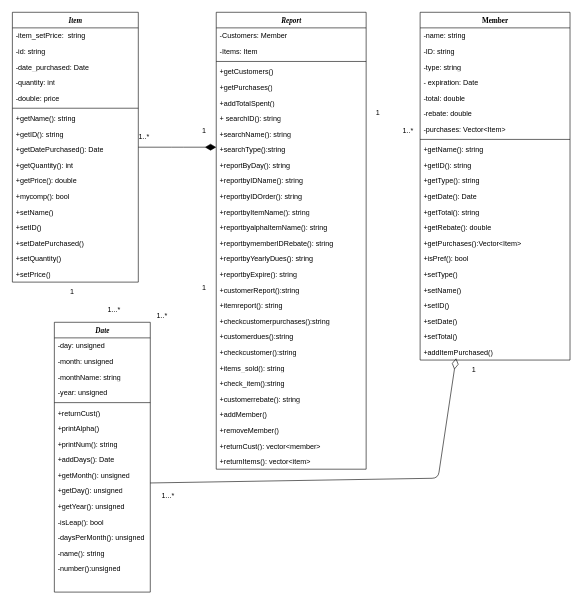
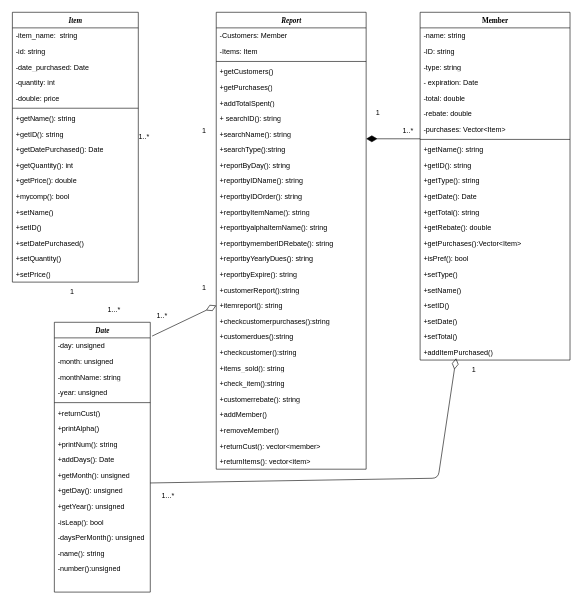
node "-item_setPrice: string": label "-item_setPrice: string" -> "-item_name: string"
edge "-purchases: Vector<Item>" -> "+searchType():string": added
edge "Item" -> "Report": removed
edge "-day: unsigned" -> "+itemreport(): string": added
